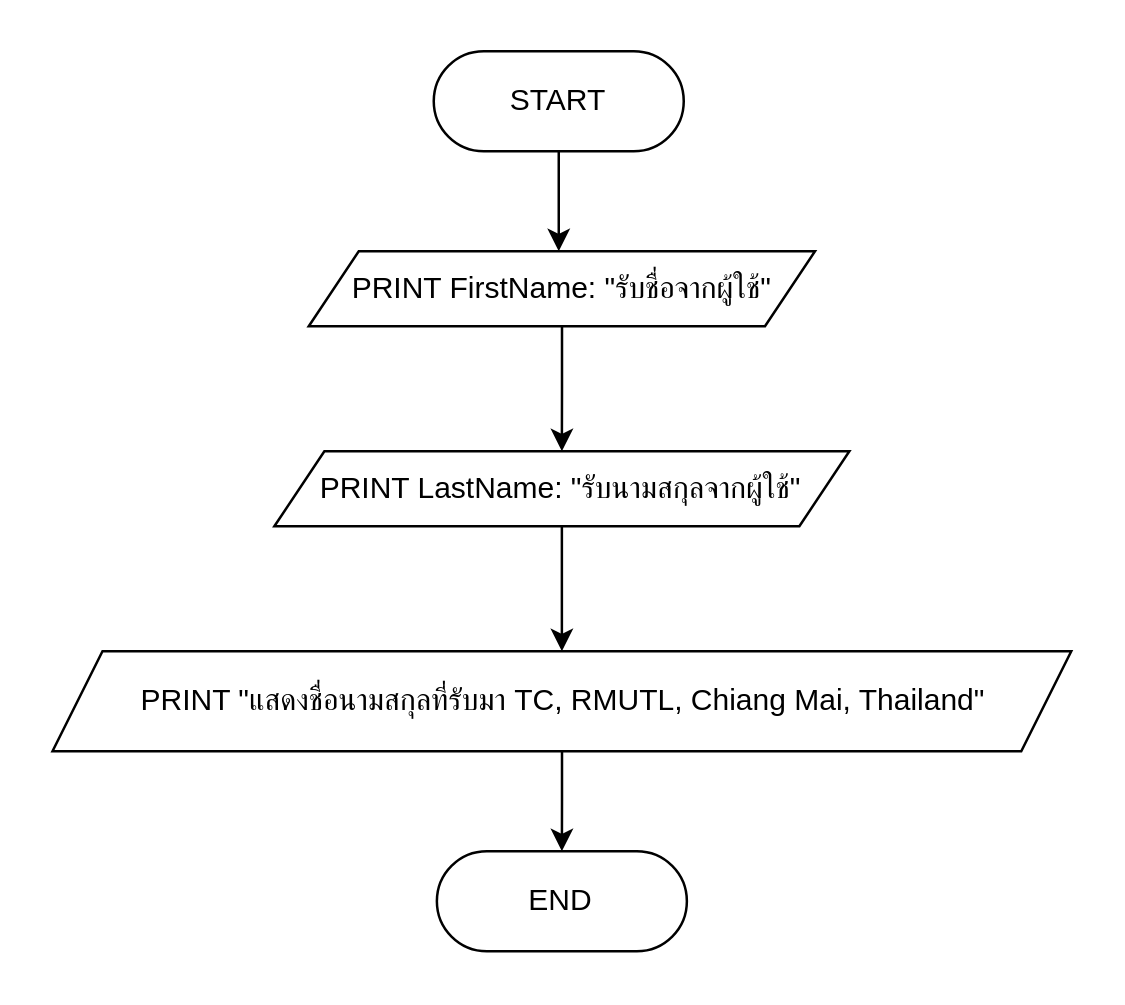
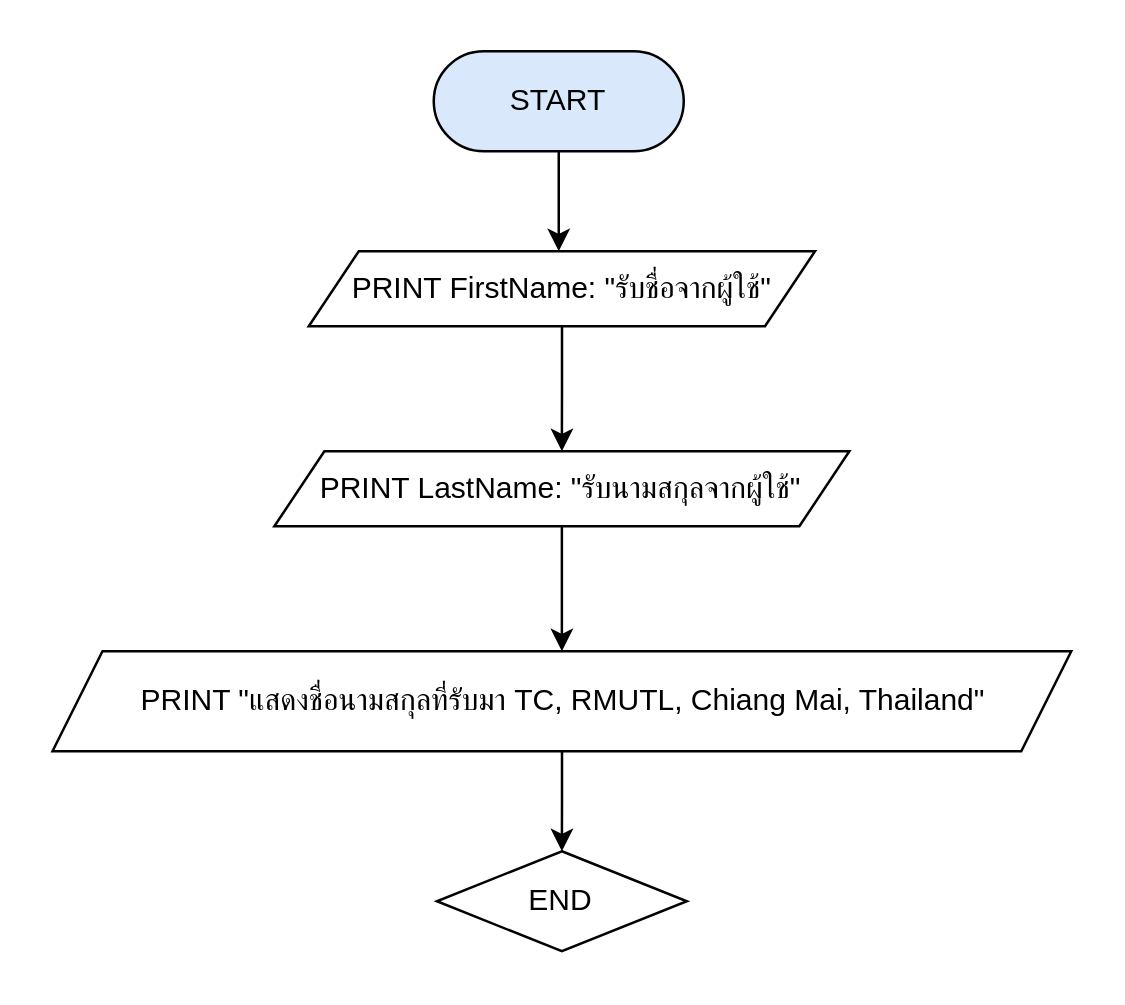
node "START": fillcolor #ffffff -> #dae8fc
node "END": shape rounded rectangle -> diamond
